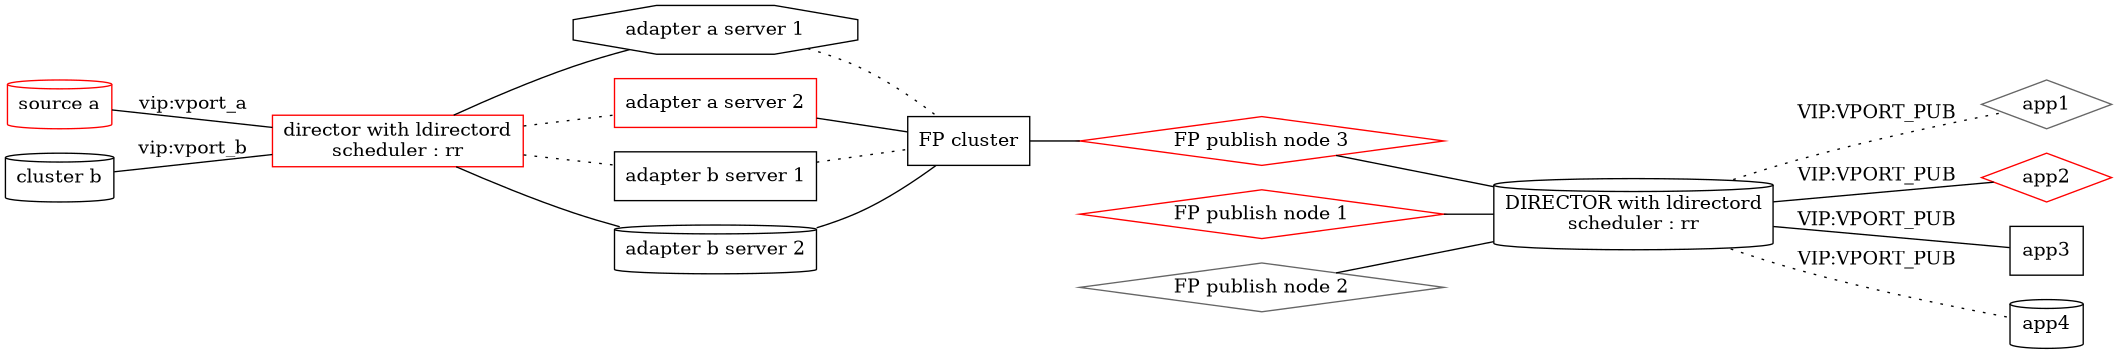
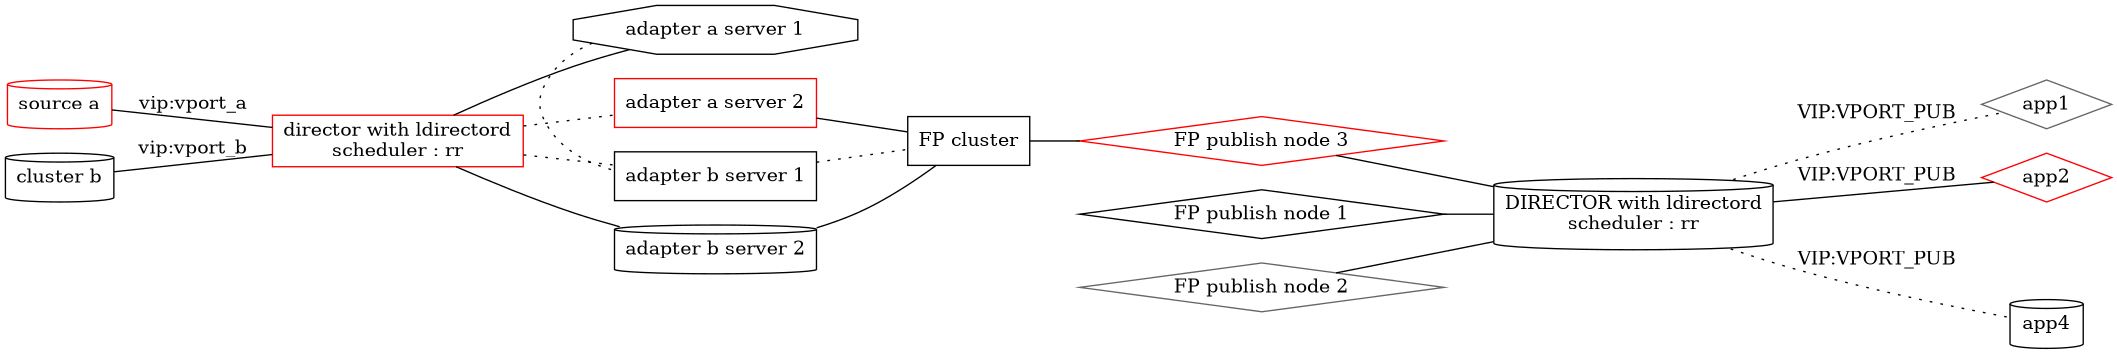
edge "adapter a server 1" -- "FP cluster": now "adapter a server 1" -- "adapter b server 1"
node "FP publish node 1": color red -> black
node "app3": removed
